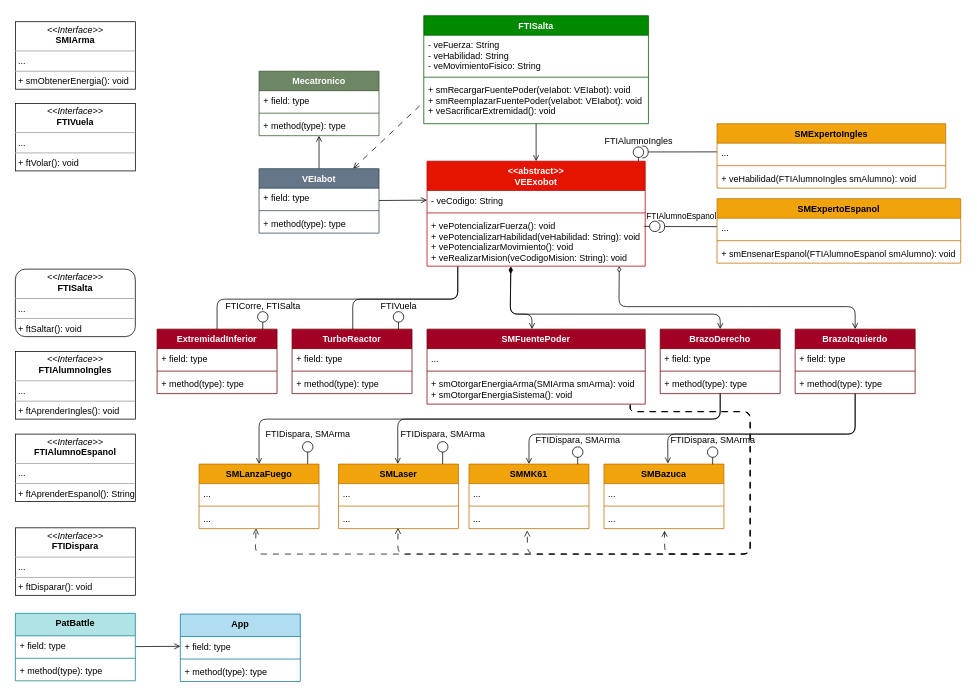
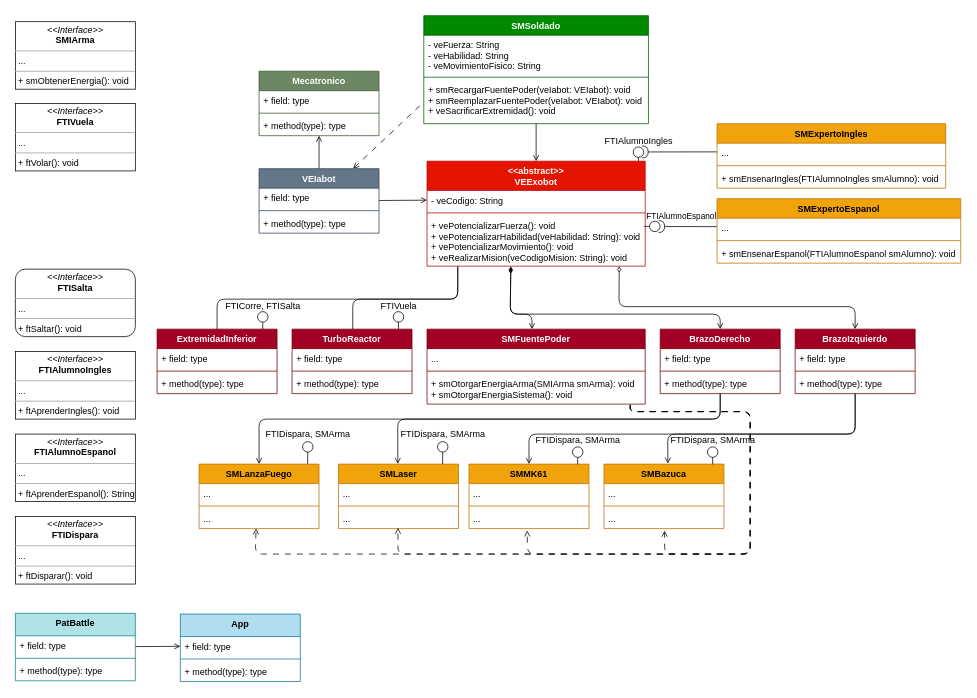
node "FTISalta": label "FTISalta" -> "SMSoldado"
node "+ veHabilidad(FTIAlumnoIngles smAlumno): void": label "+ veHabilidad(FTIAlumnoIngles smAlumno): void" -> "+ smEnsenarIngles(FTIAlumnoIngles smAlumno): void"
node "<<Interface>> FTIDispara ... + ftDisparar(): void": moved (75, 561) -> (75, 550)
